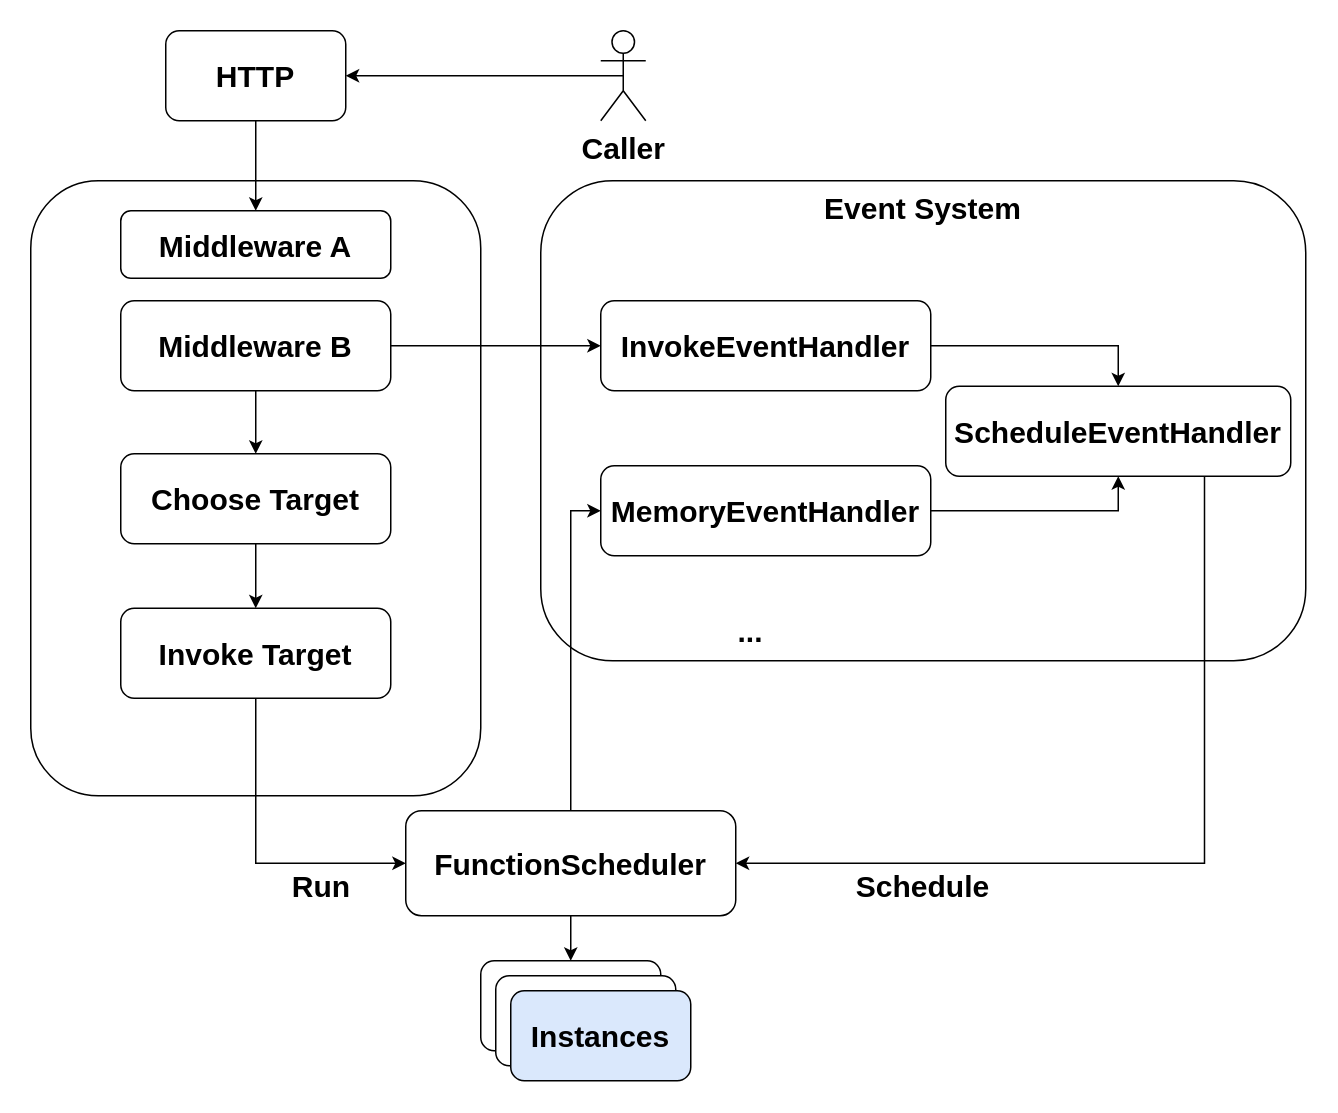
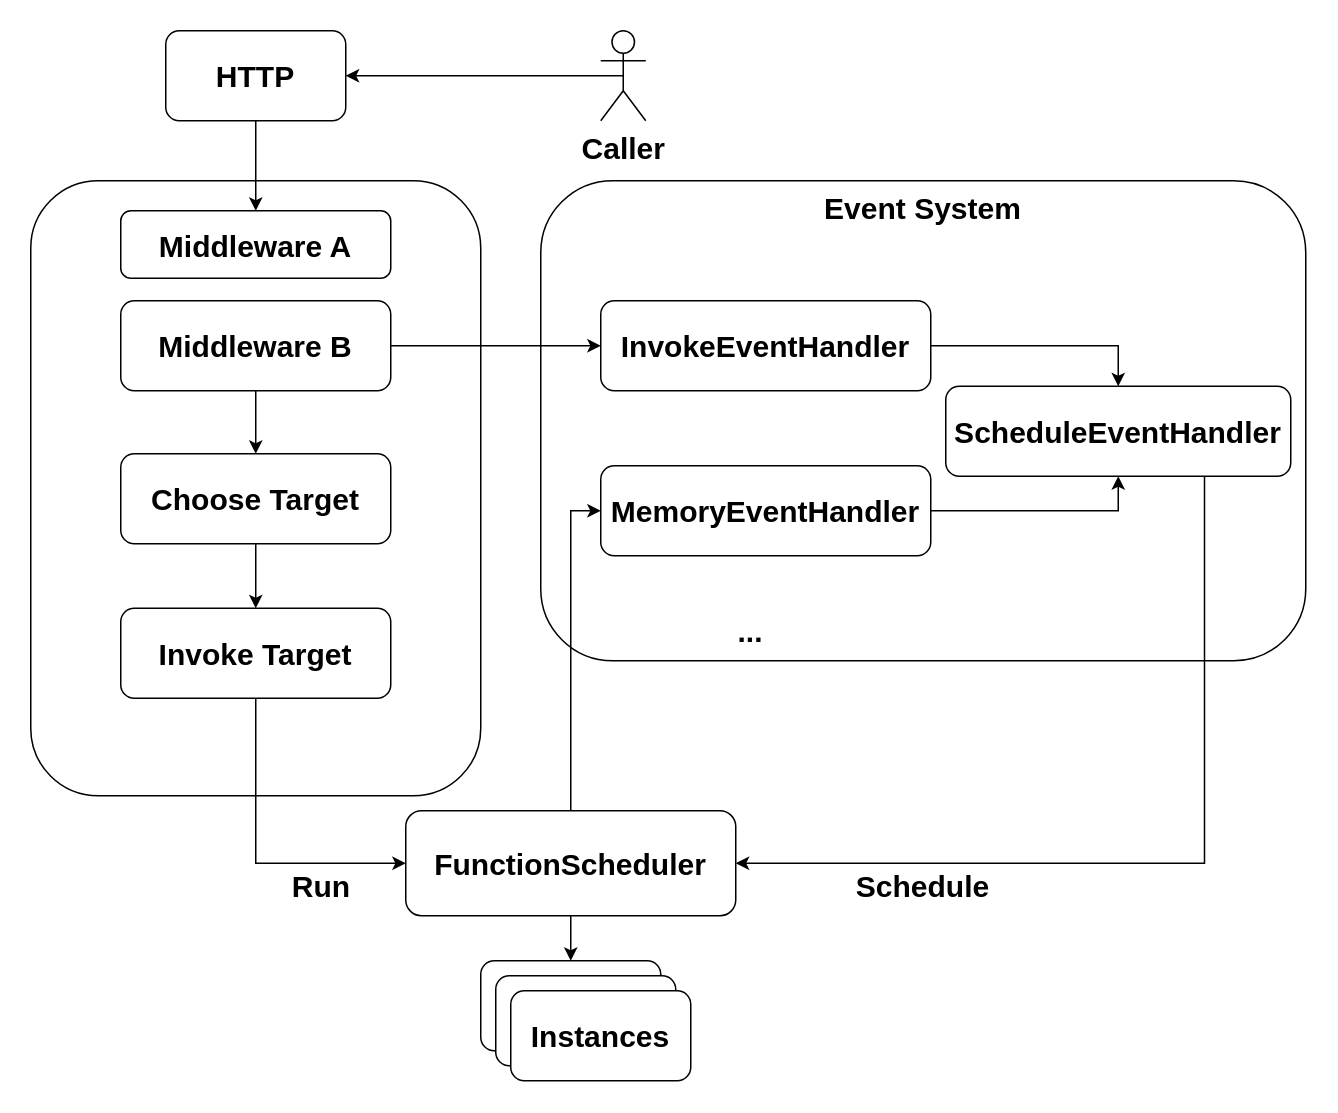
node "Instances": fillcolor #dae8fc -> #ffffff
